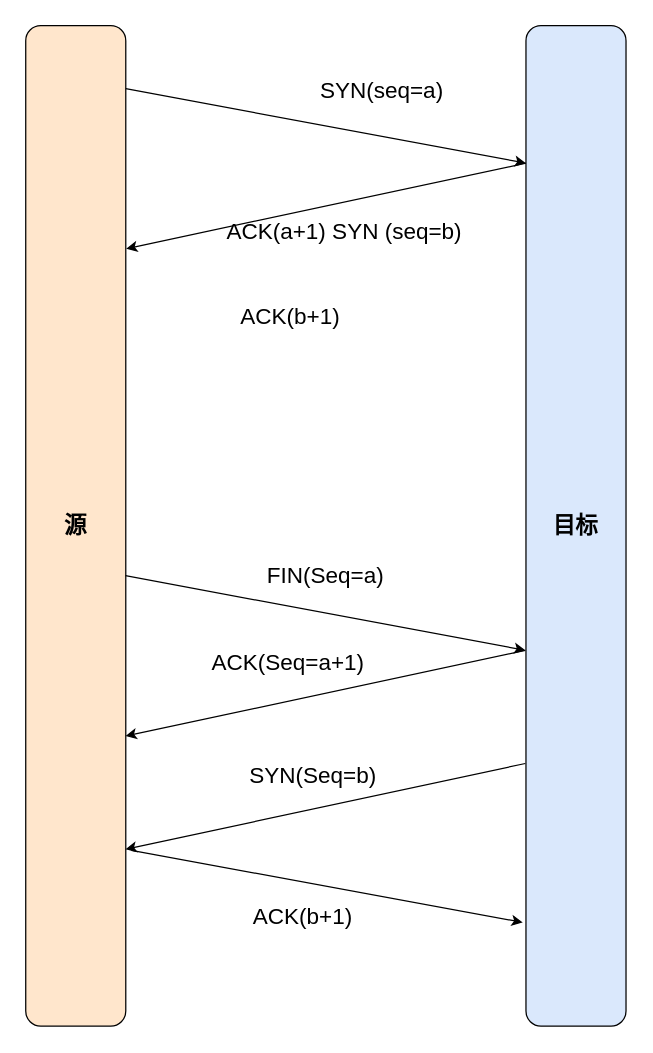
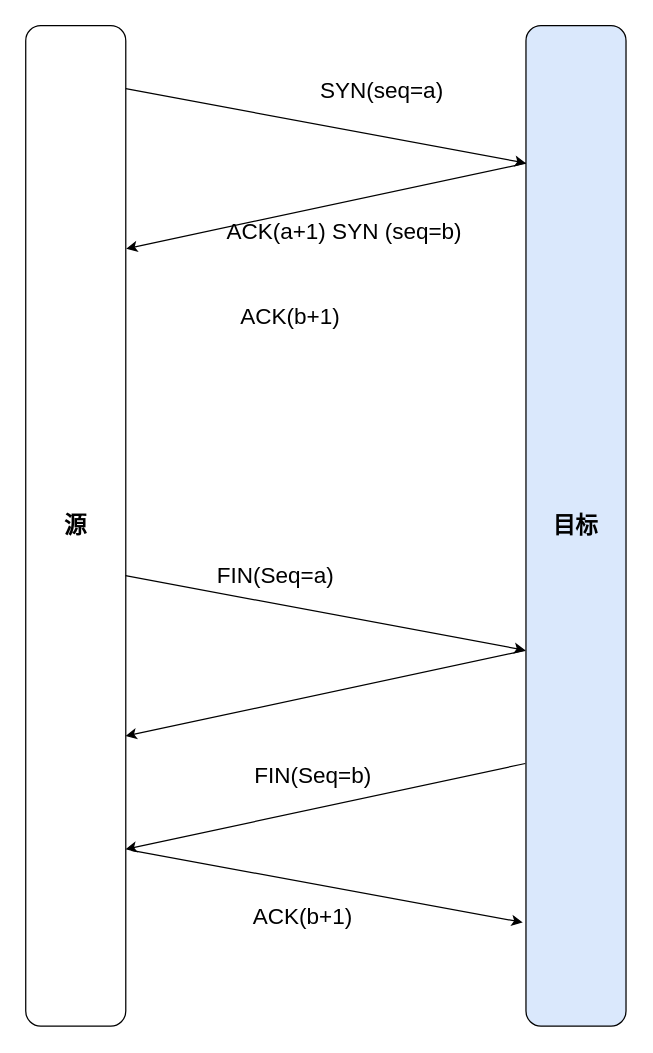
node "源": fillcolor #ffe6cc -> #ffffff
node "FIN(Seq=a)": moved (326, 576) -> (276, 576)
node "ACK(Seq=a+1)": removed
node "SYN(Seq=b)": label "SYN(Seq=b)" -> "FIN(Seq=b)"
